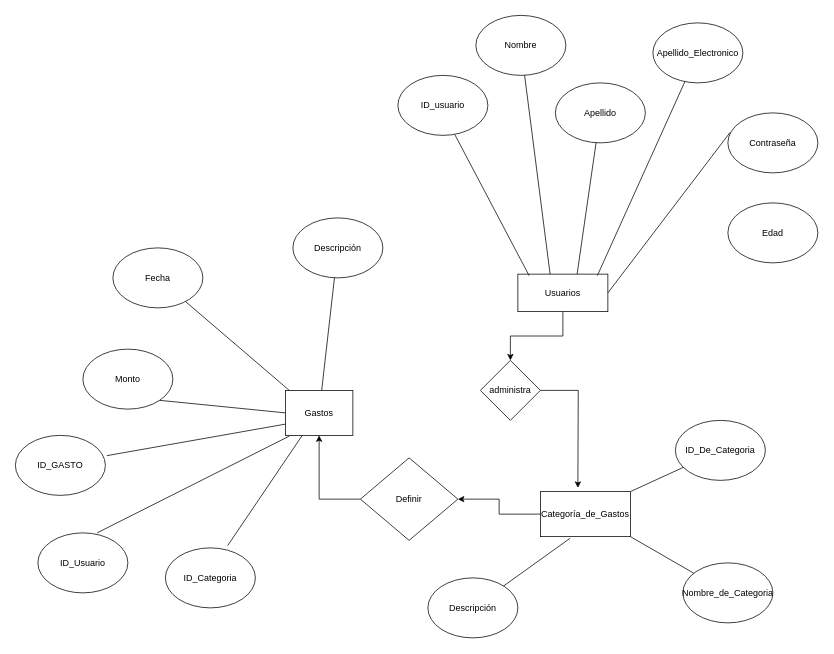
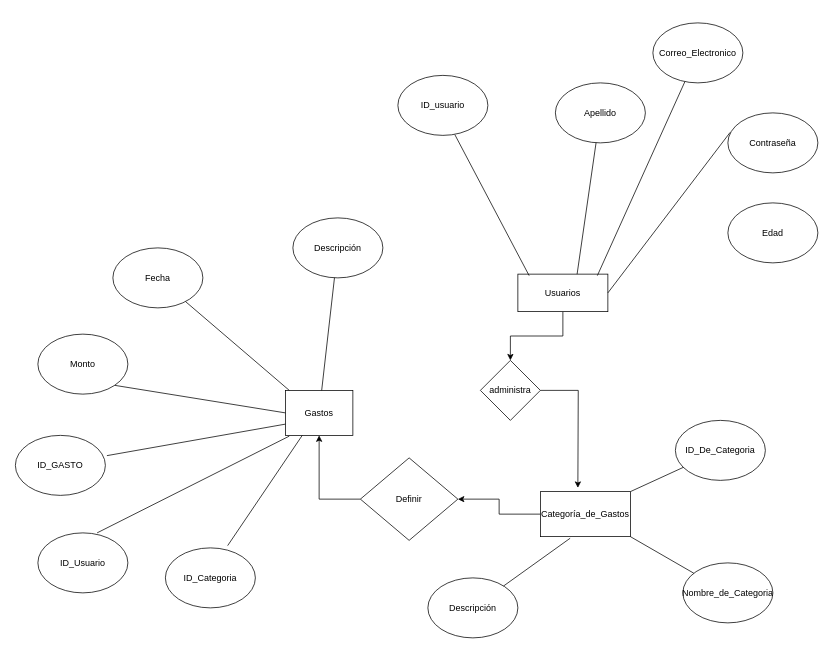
node "Nombre": removed
node "Apellido_Electronico": label "Apellido_Electronico" -> "Correo_Electronico"
edge "Nombre" -- "Usuarios": removed
node "Monto": moved (128, 379) -> (83, 364)
